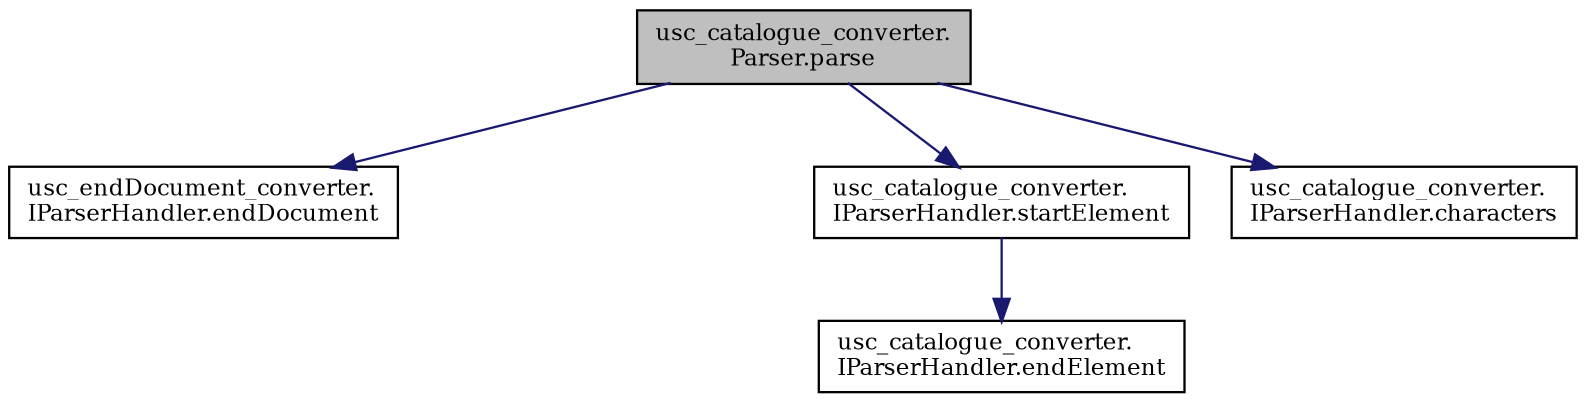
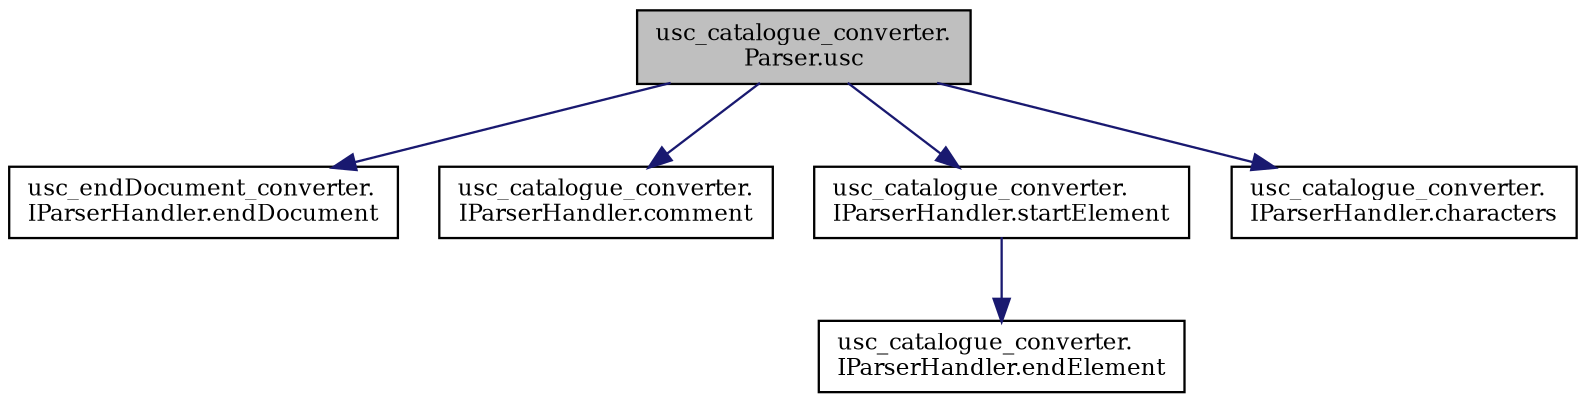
node "usc_catalogue_converter. Parser.parse": label "usc_catalogue_converter. Parser.parse" -> "usc_catalogue_converter. Parser.usc"
node "usc_catalogue_converter. IParserHandler.comment": added
